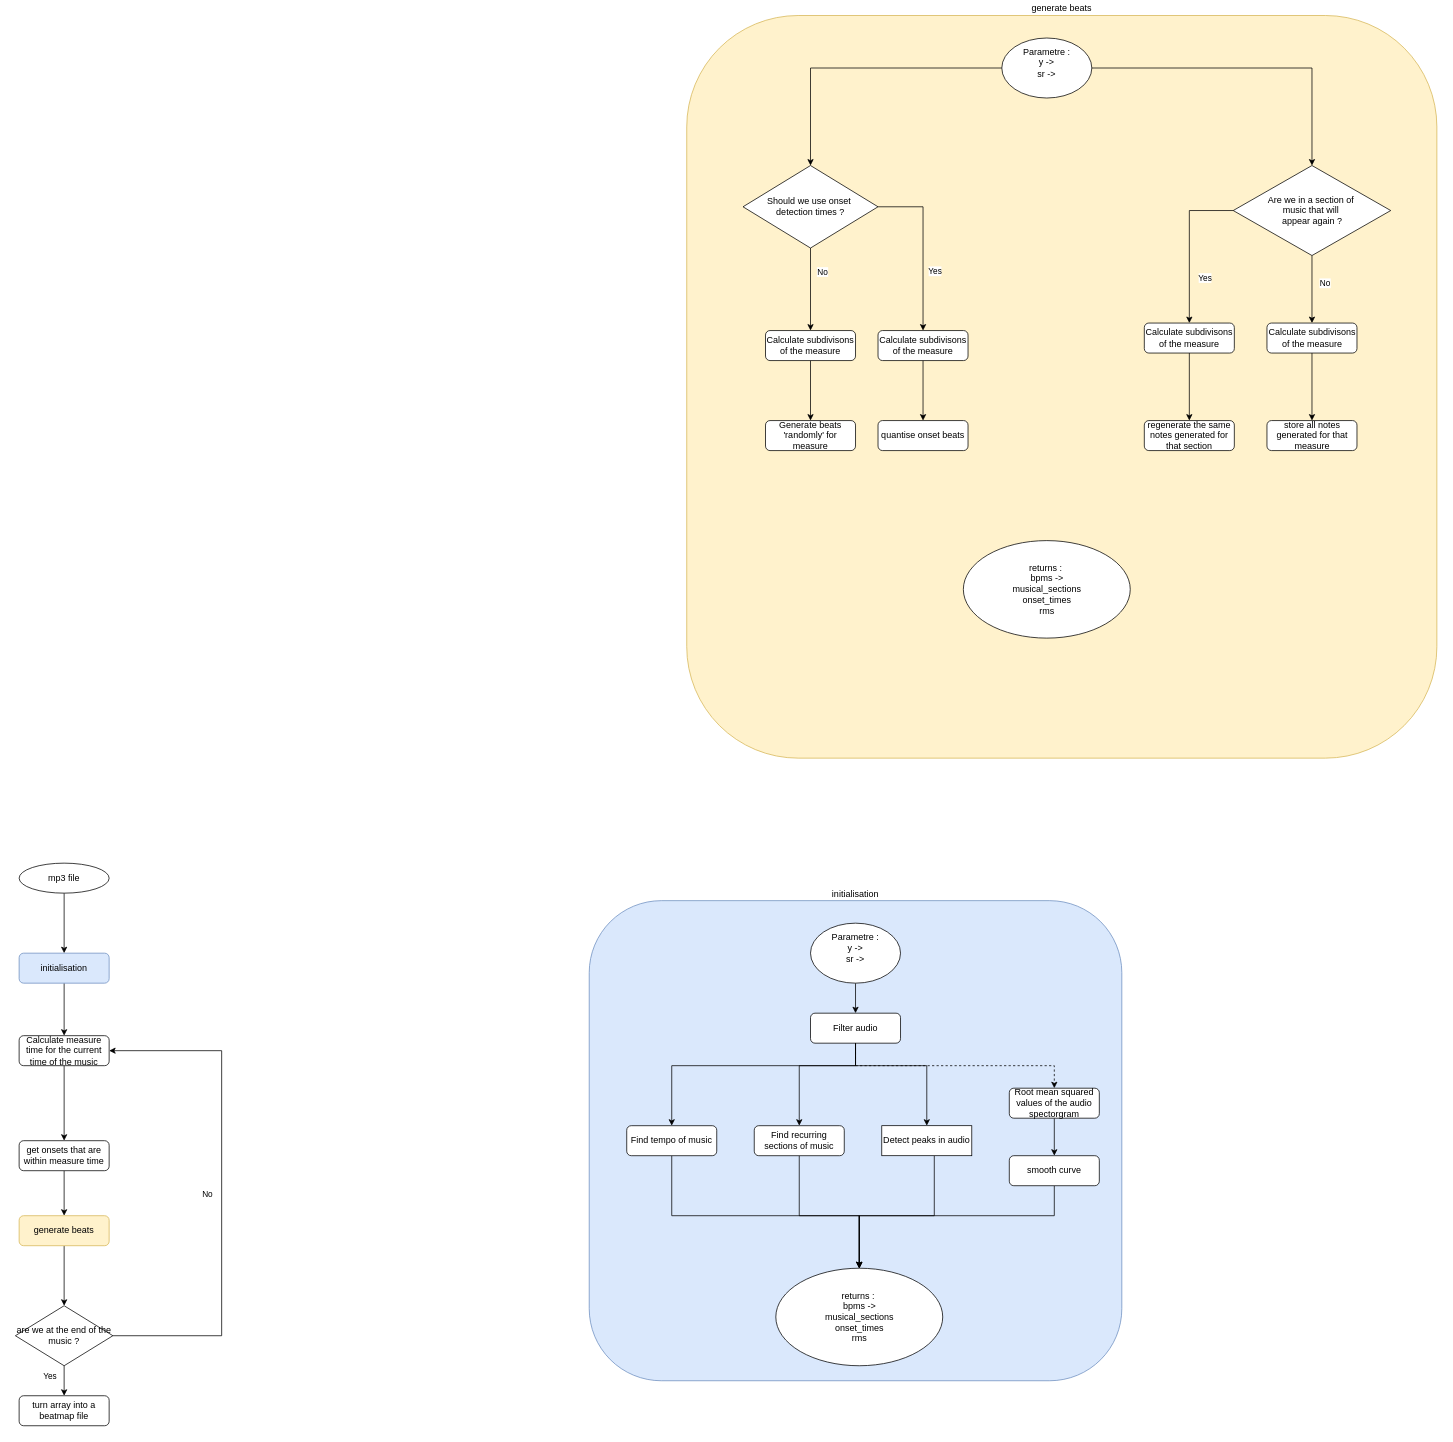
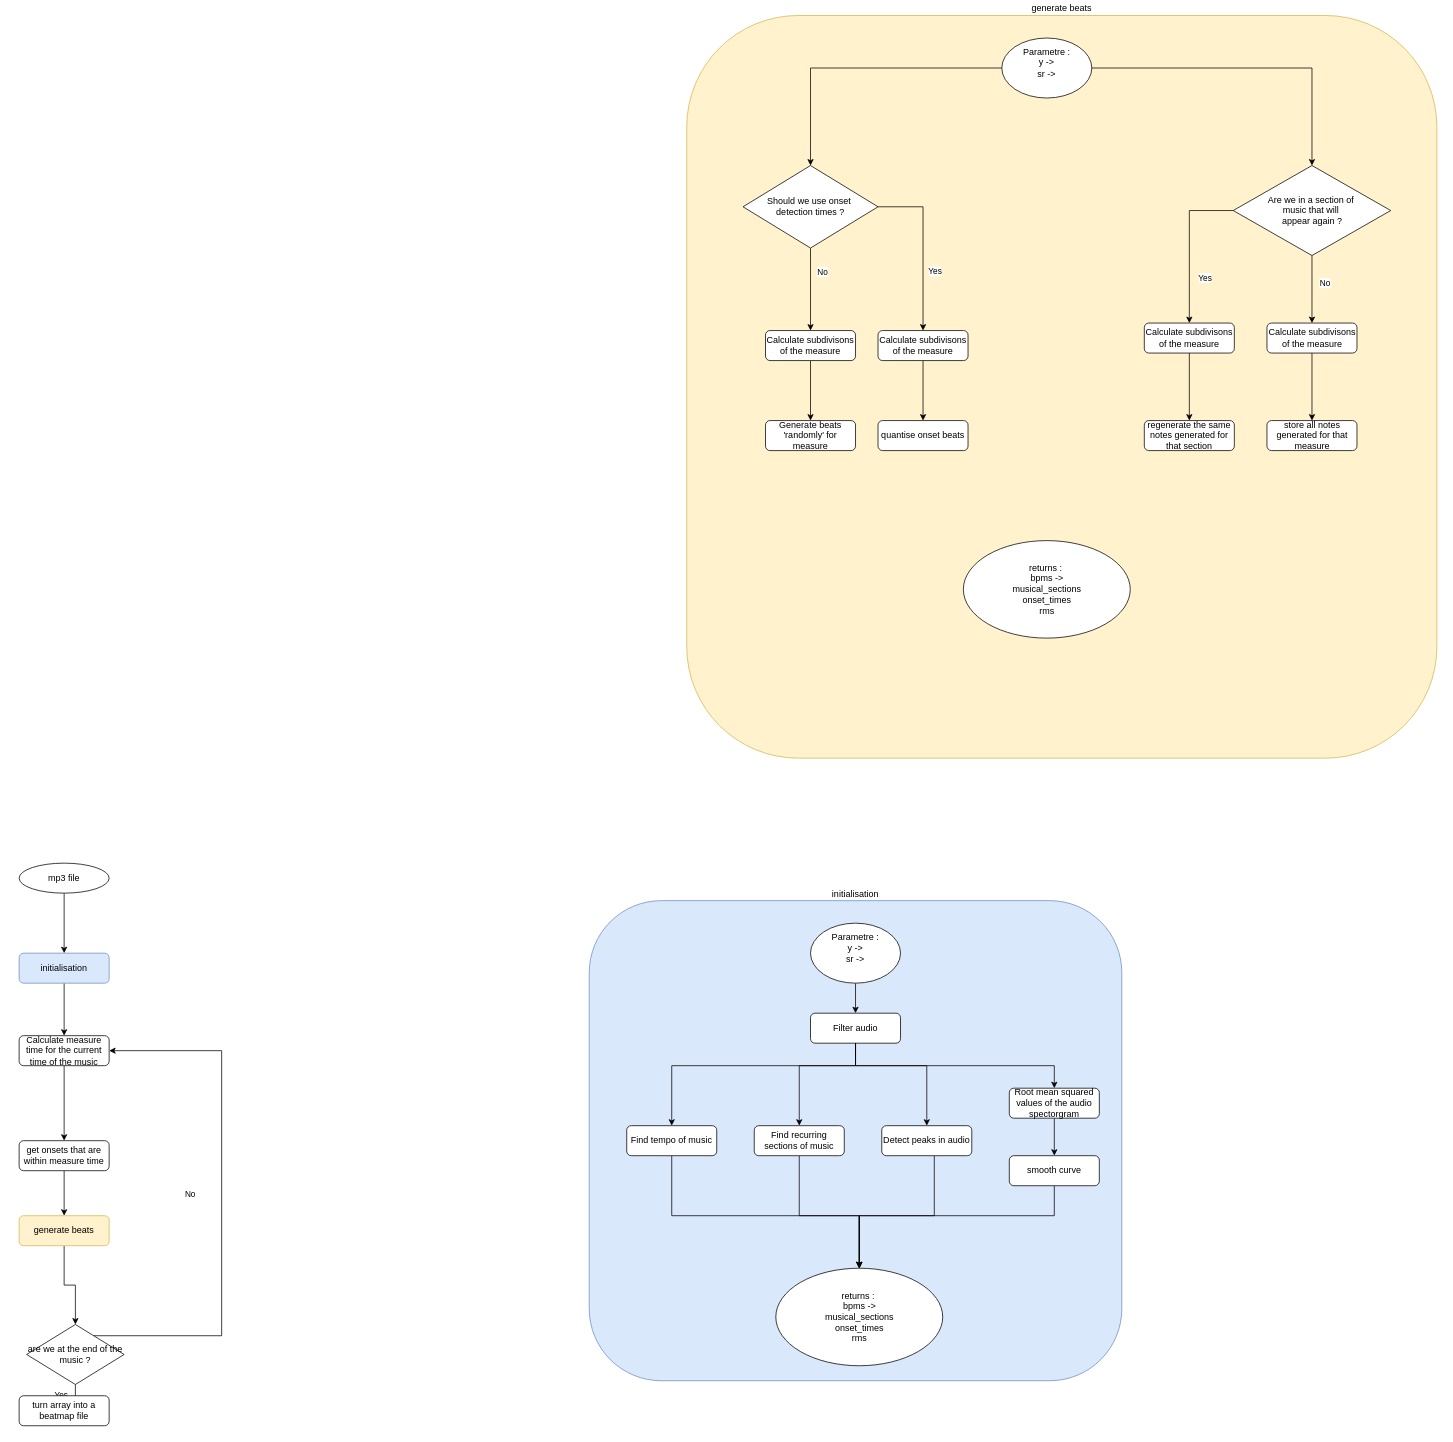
edge "Filter audio" -> "Root mean squared values of the audio spectorgram": style dashed -> solid
node "Detect peaks in audio": shape rectangle -> rounded rectangle
node "are we at the end of the music ?": moved (64, 1335) -> (75, 1354)
